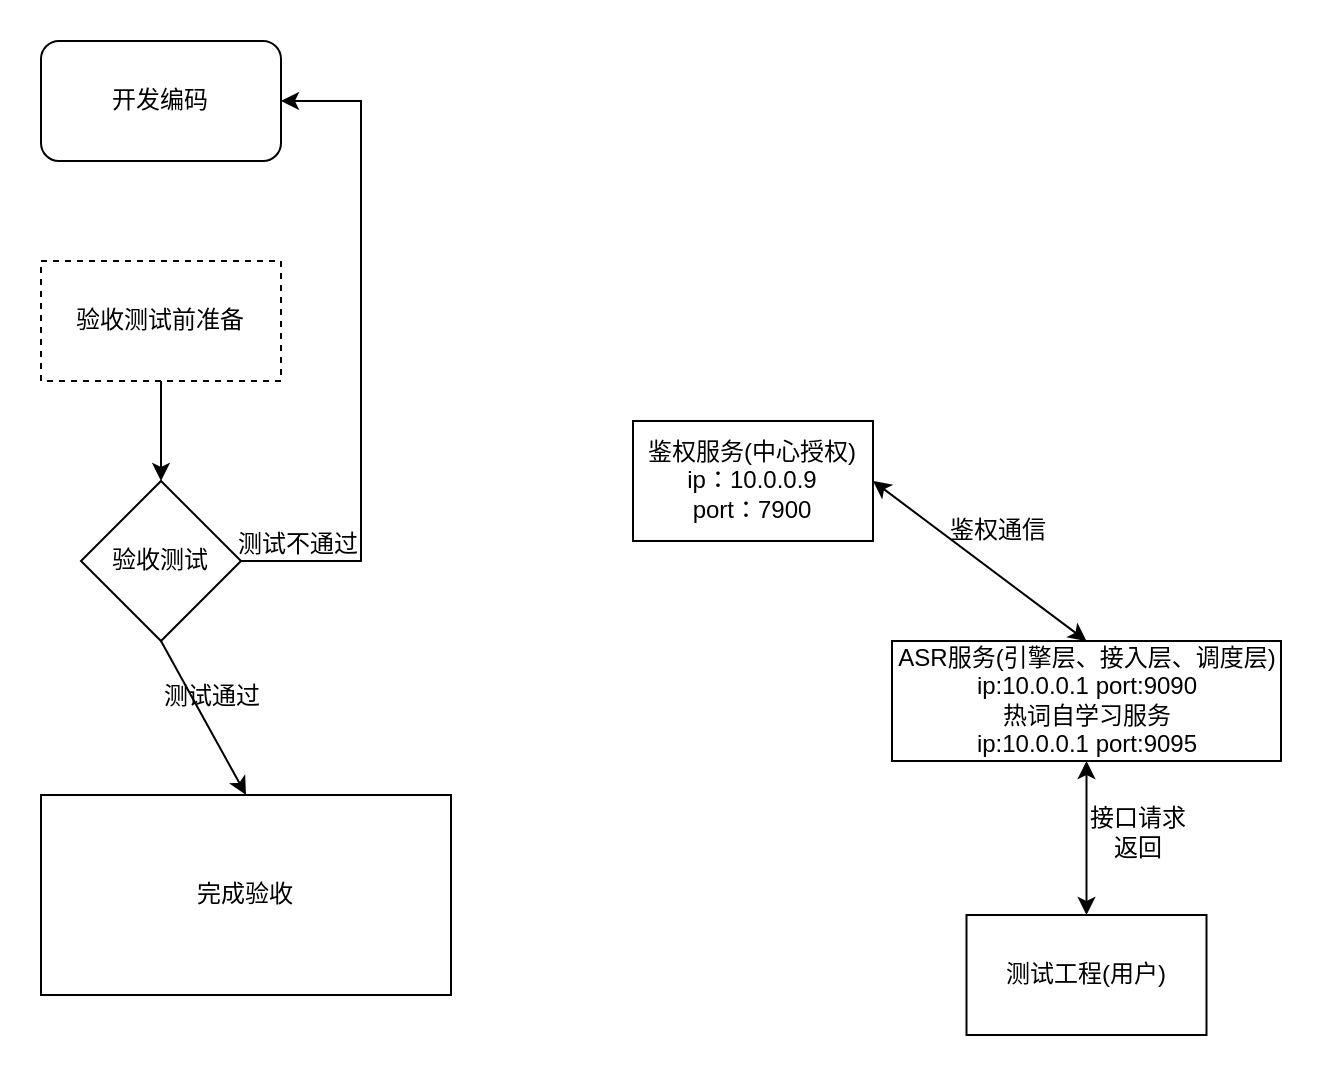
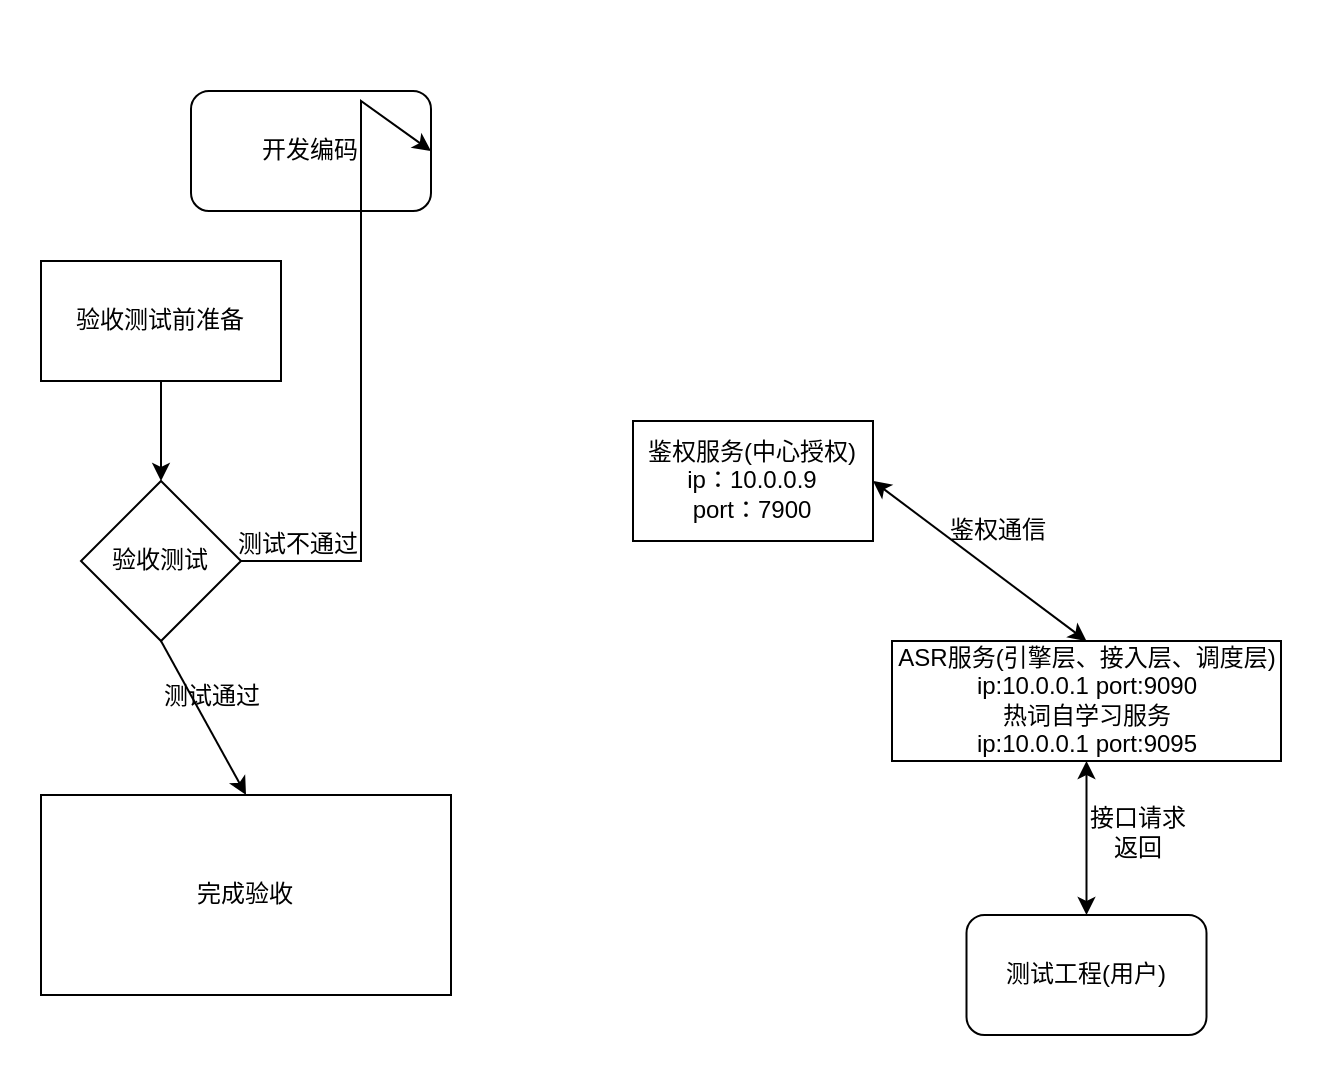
node "开发编码": moved (161, 101) -> (311, 151)
node "验收测试前准备": style dashed -> solid
node "测试工程(用户)": shape rectangle -> rounded rectangle
